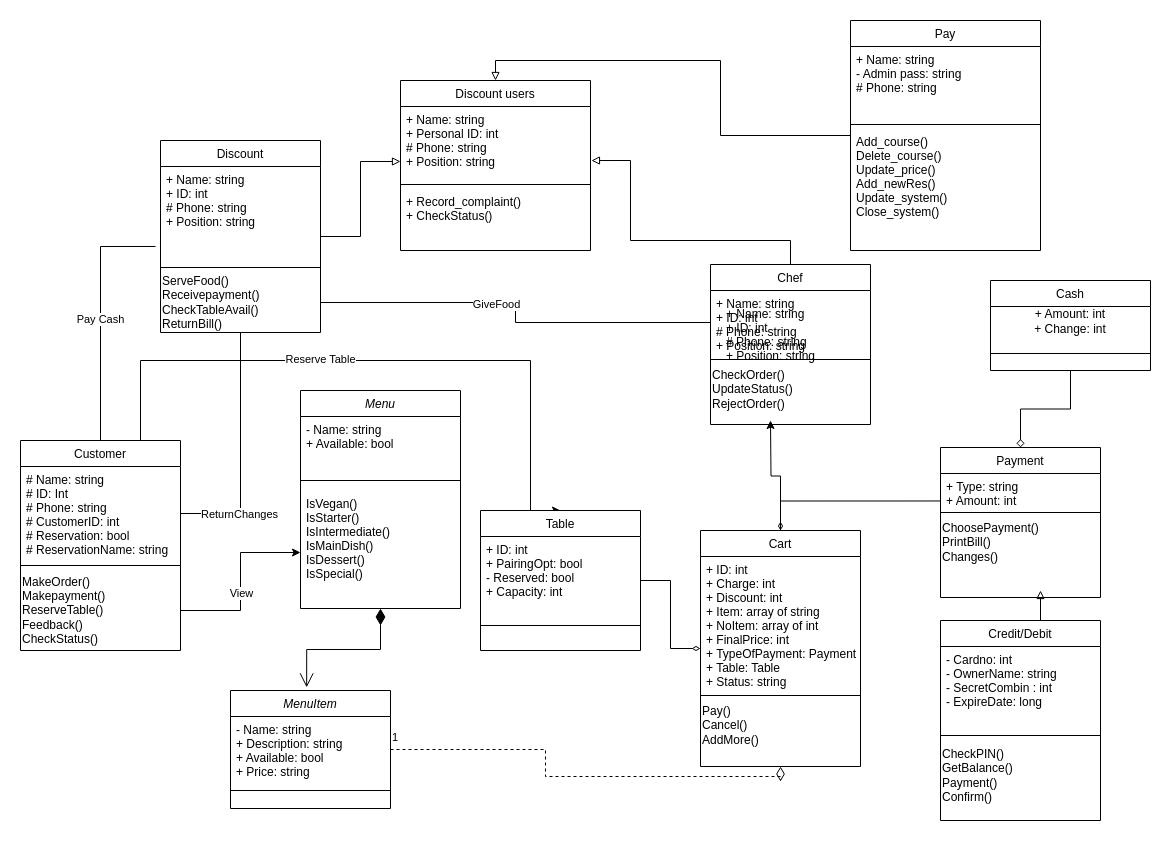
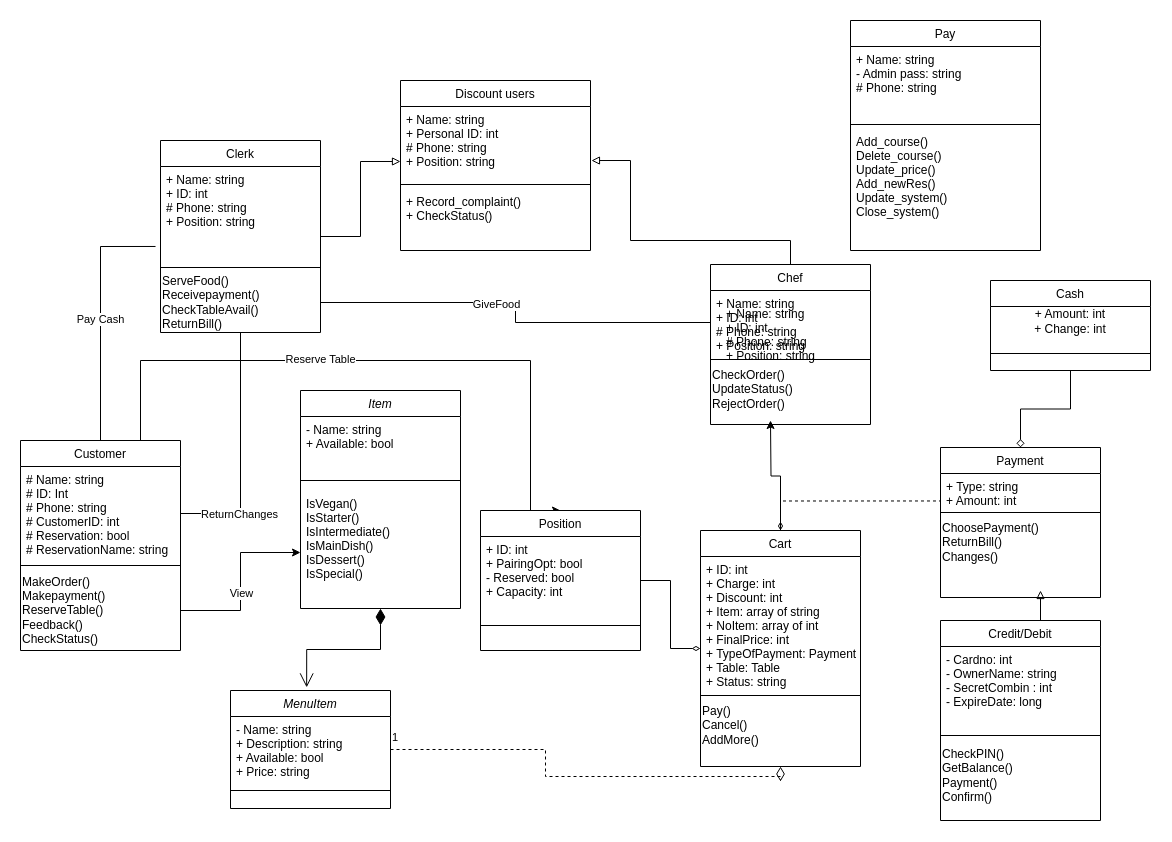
edge "Pay" -> "Discount users": removed
node "Discount": label "Discount" -> "Clerk"
node "Menu": label "Menu" -> "Item"
edge "+ Type: string + Amount: int" -> "Cart": style solid -> dashed
node "Table": label "Table" -> "Position"
node "ChoosePayment() PrintBill() Changes()": label "ChoosePayment() PrintBill() Changes()" -> "ChoosePayment() ReturnBill() Changes()"
